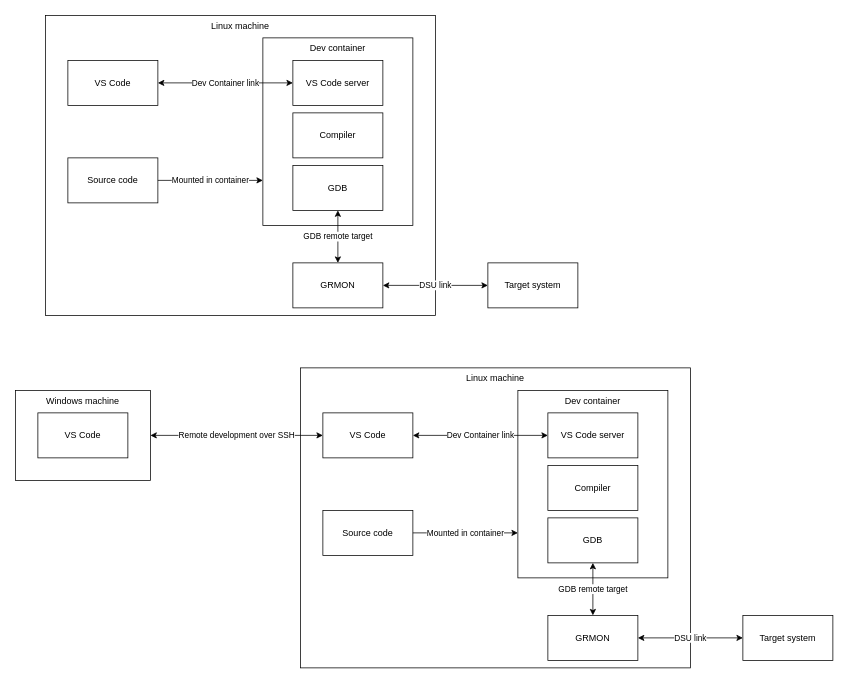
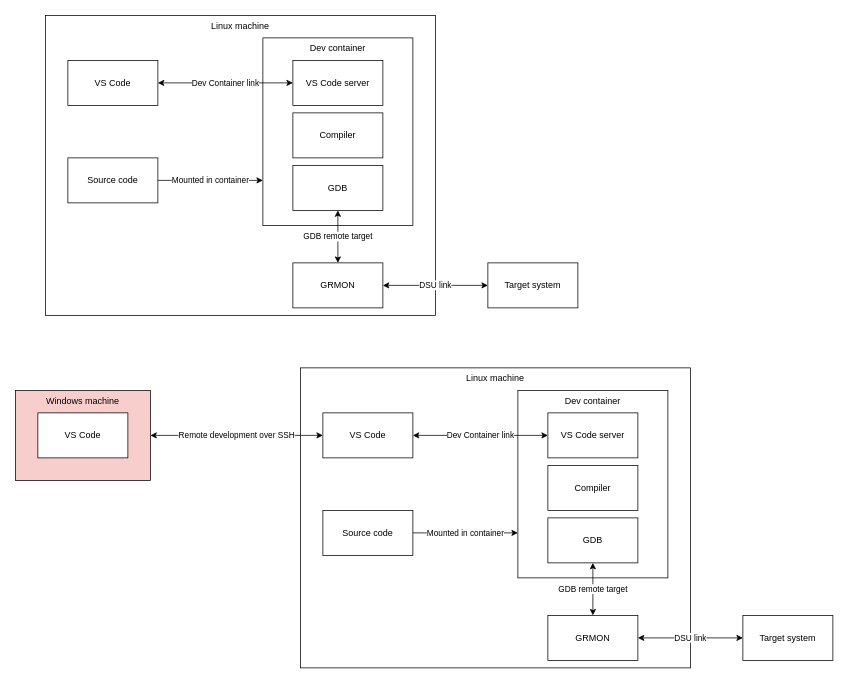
node "Windows machine": fillcolor #ffffff -> #f8cecc
